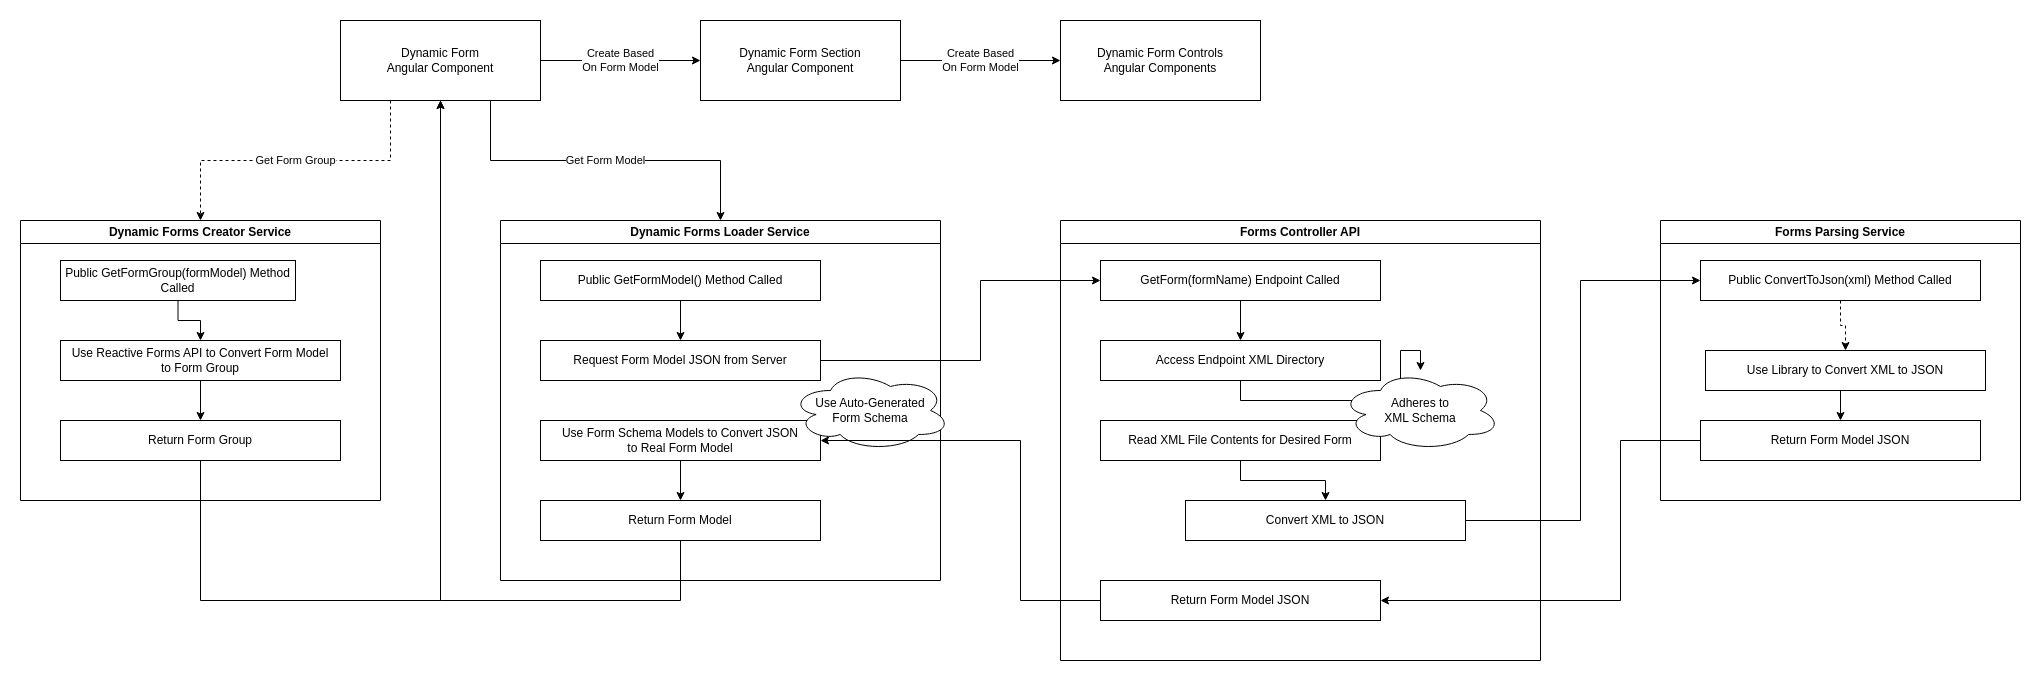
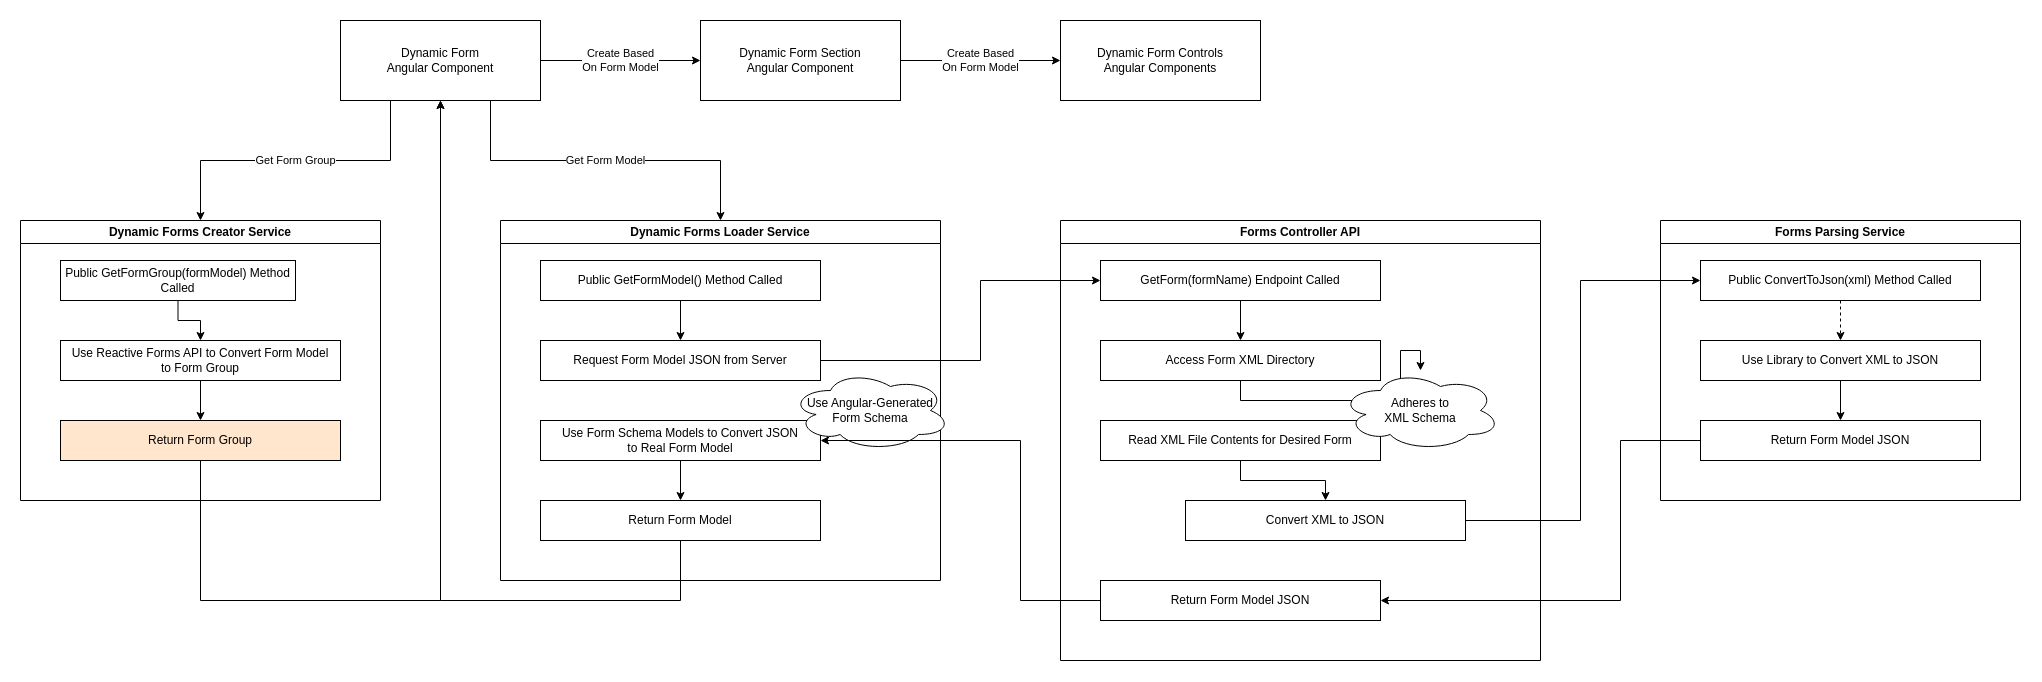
edge "Dynamic Form Angular Component" -> "Dynamic Forms Creator Service": style dashed -> solid
node "Access Endpoint XML Directory": label "Access Endpoint XML Directory" -> "Access Form XML Directory"
node "Use Library to Convert XML to JSON": moved (1846, 371) -> (1841, 361)
node "Use Auto-Generated Form Schema": label "Use Auto-Generated Form Schema" -> "Use Angular-Generated Form Schema"
node "Return Form Group": fillcolor #ffffff -> #ffe6cc
